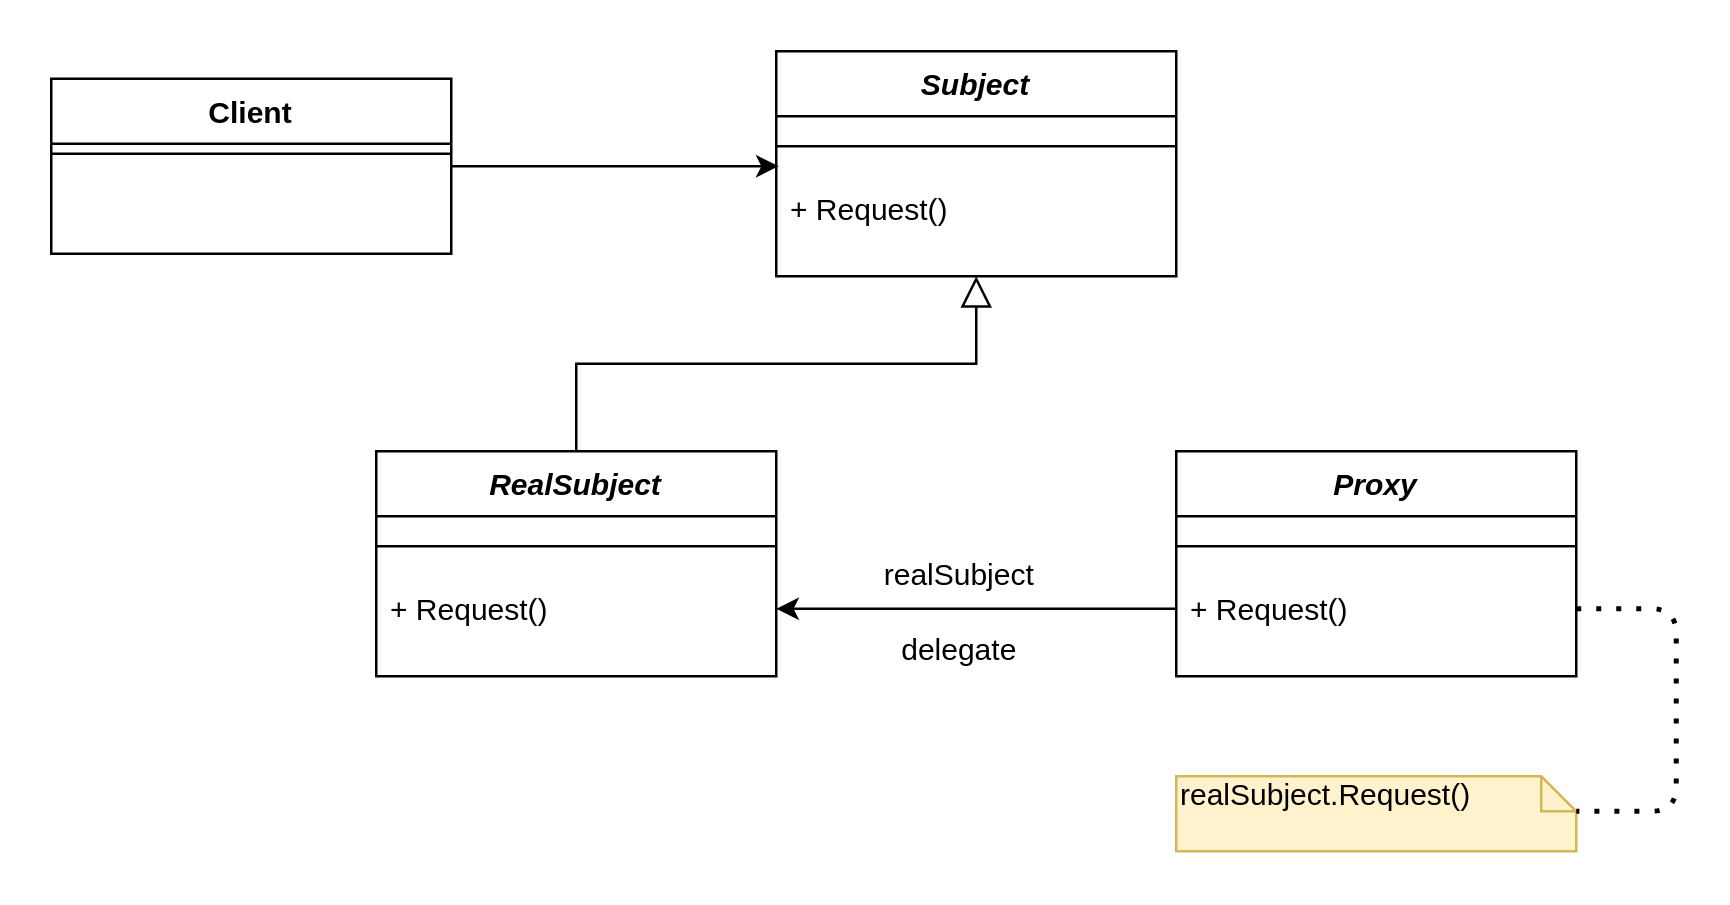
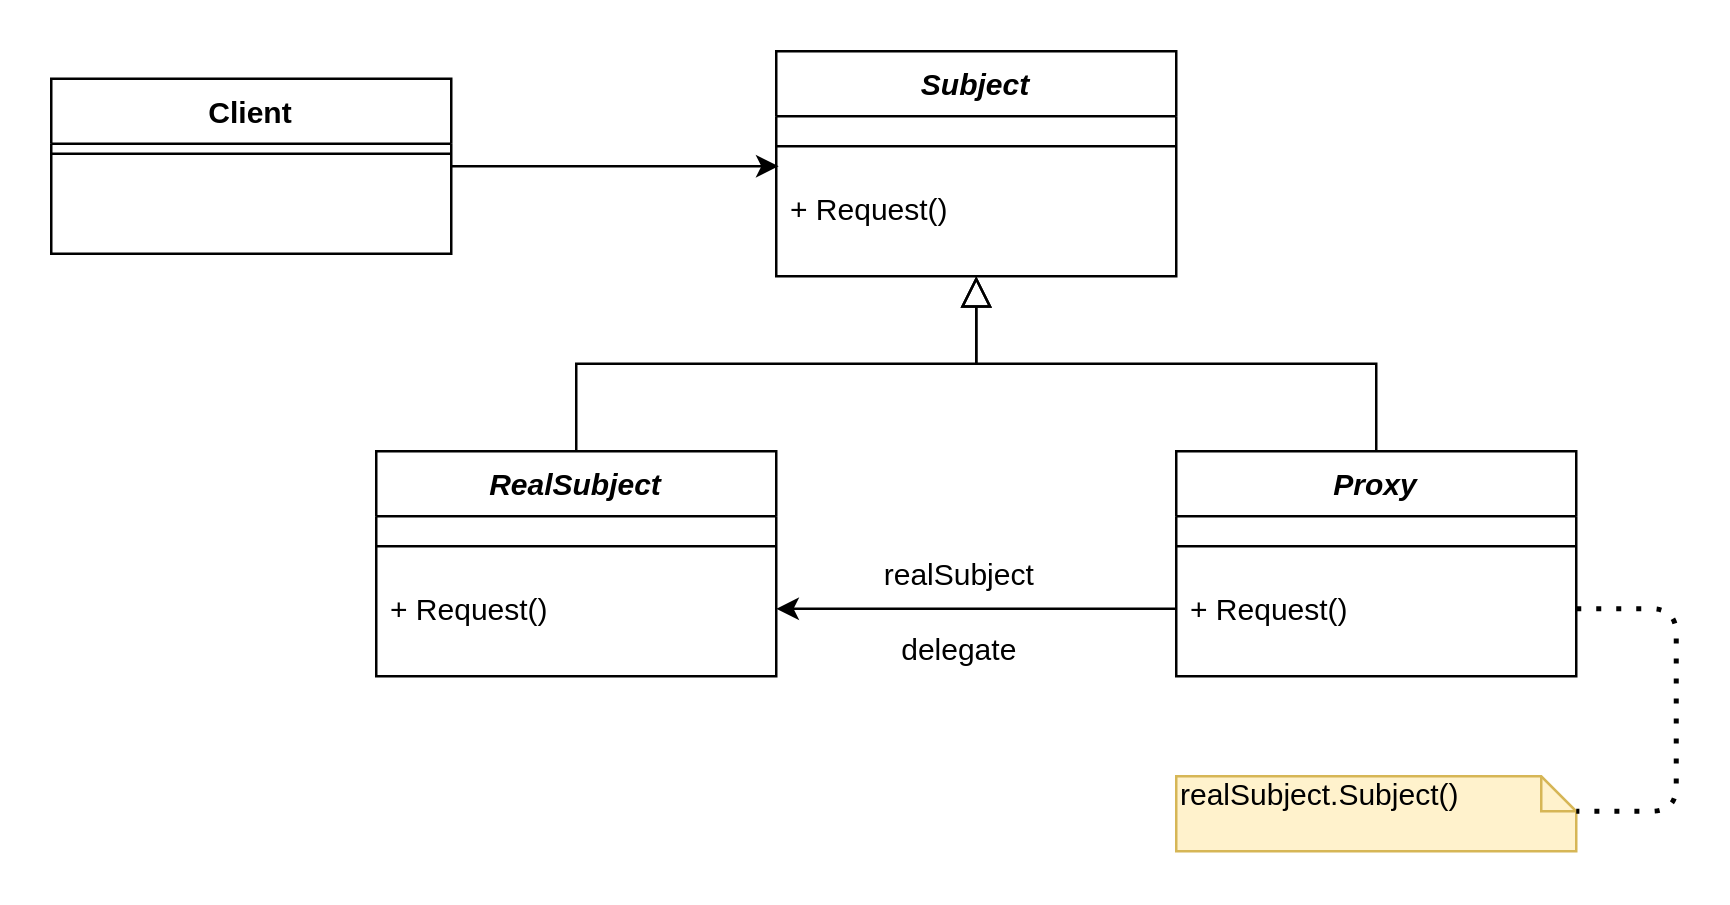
edge "Proxy" -> "Subject": added
node "realSubject.Request()": label "realSubject.Request()" -> "realSubject.Subject()"
